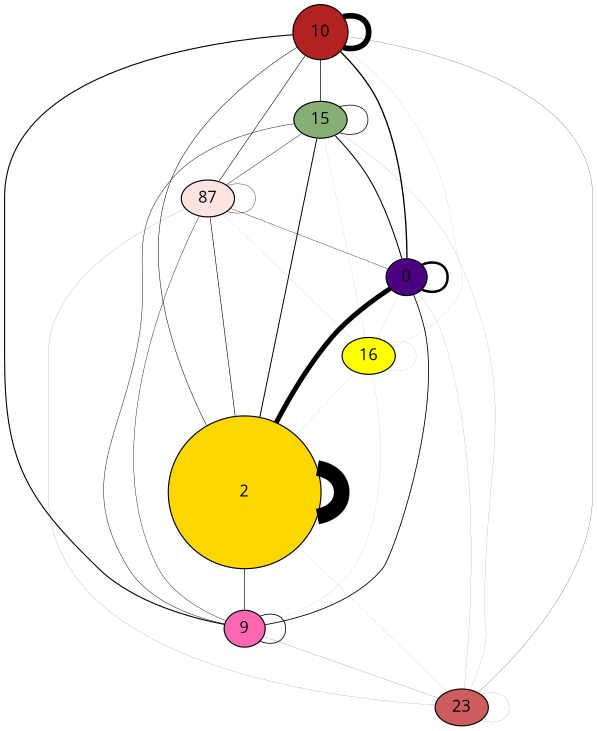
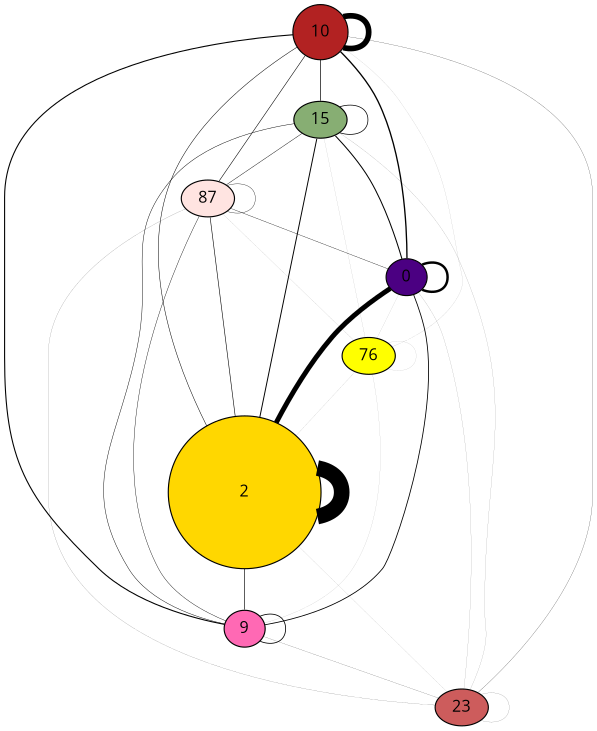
node "16": label "16" -> "76"
